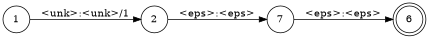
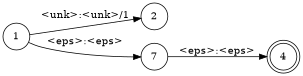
edge "2" -> "7": now "1" -> "7"
node "6": label "6" -> "4"
